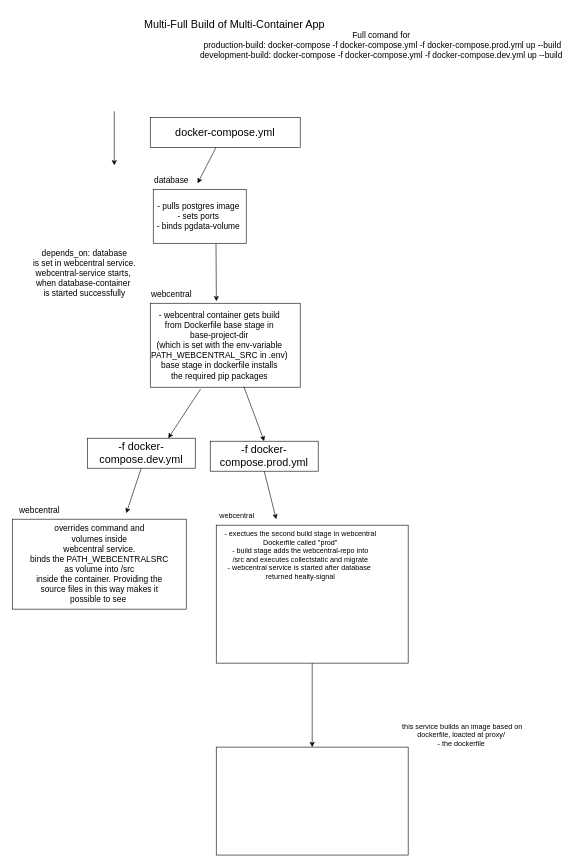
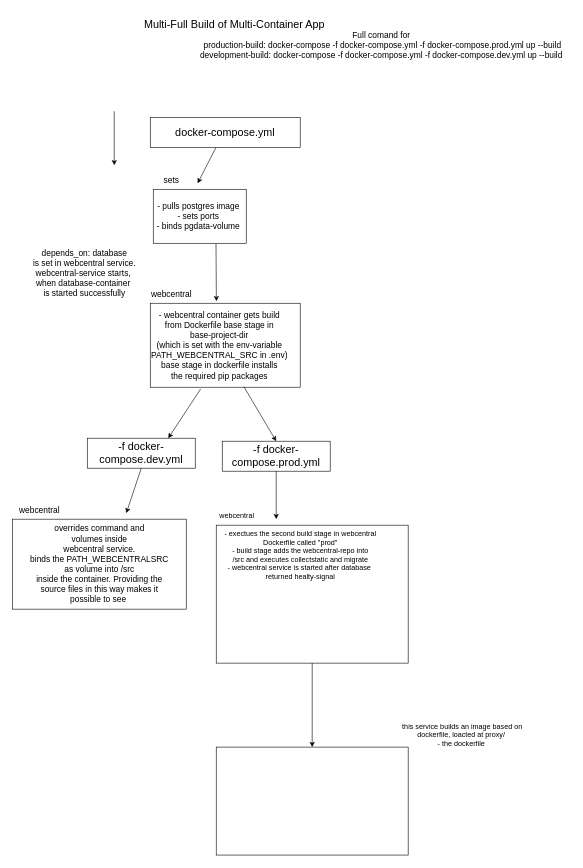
node "database": label "database" -> "sets"
node "-f docker-compose.prod.yml": moved (264, 456) -> (276, 456)
